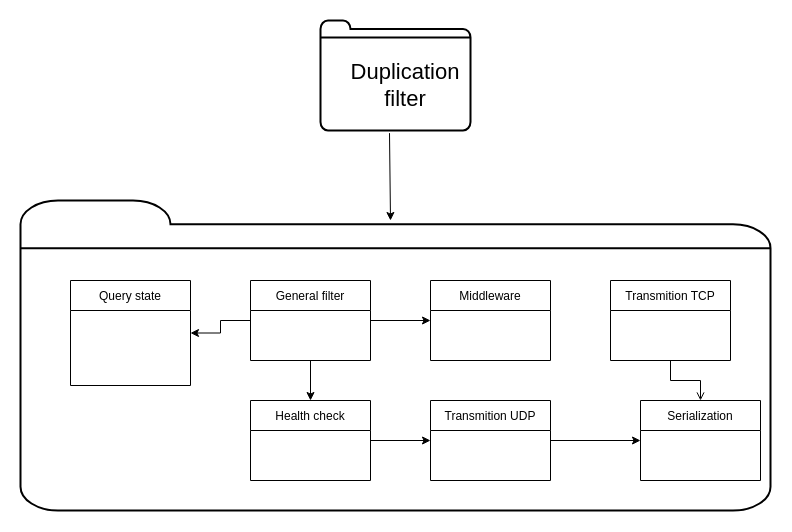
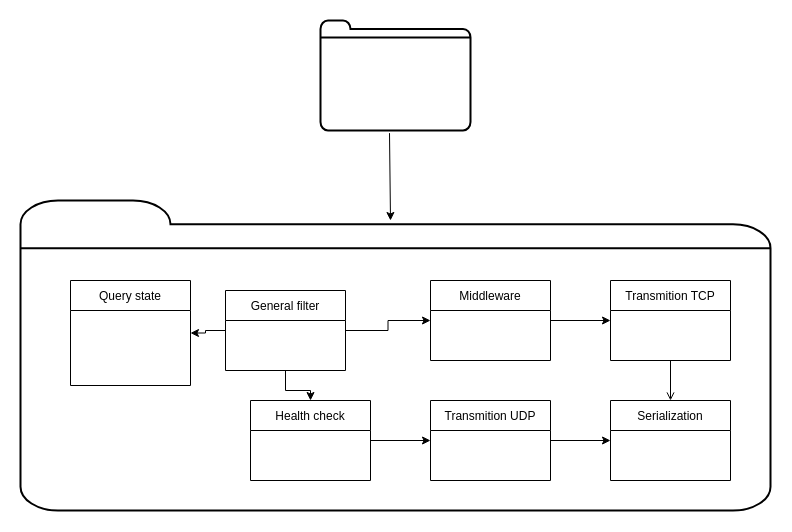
node "Duplication filter": removed
node "General filter": moved (311, 321) -> (286, 331)
edge "Middleware" -> "Transmition TCP": added
node "Serialization": moved (701, 441) -> (671, 441)
